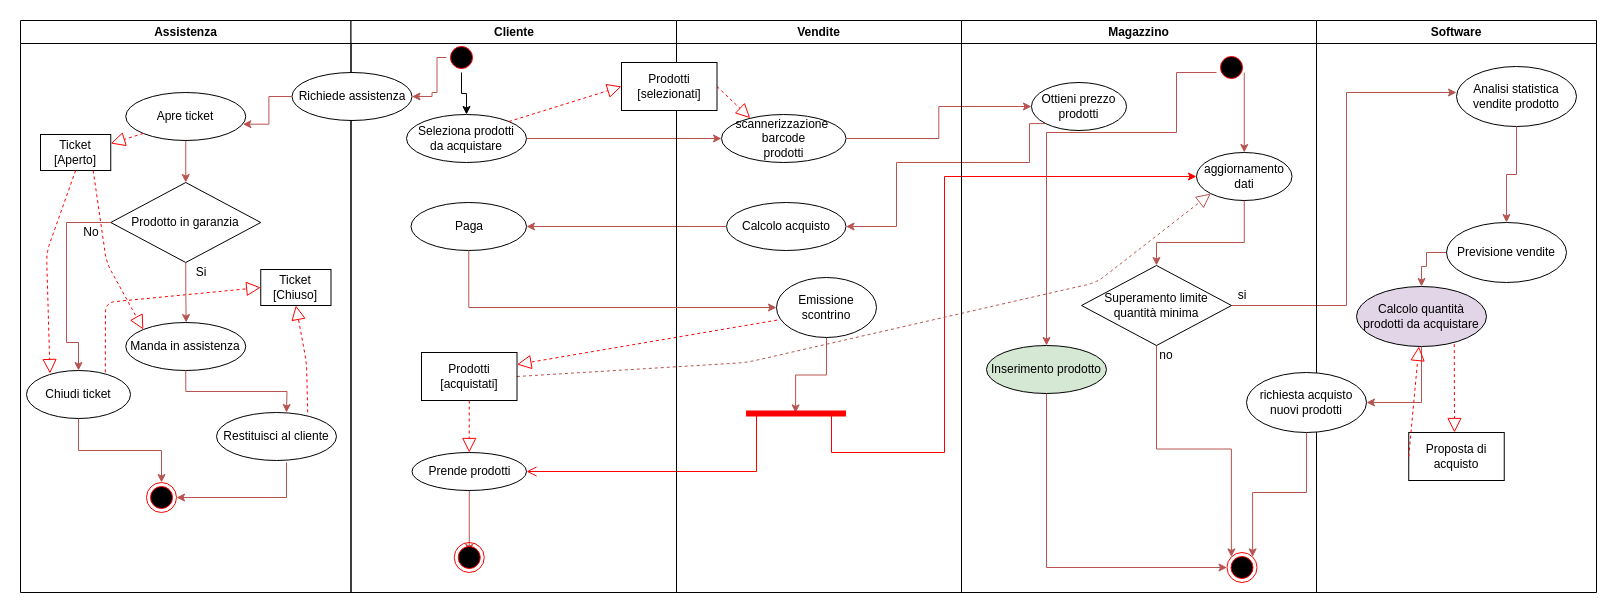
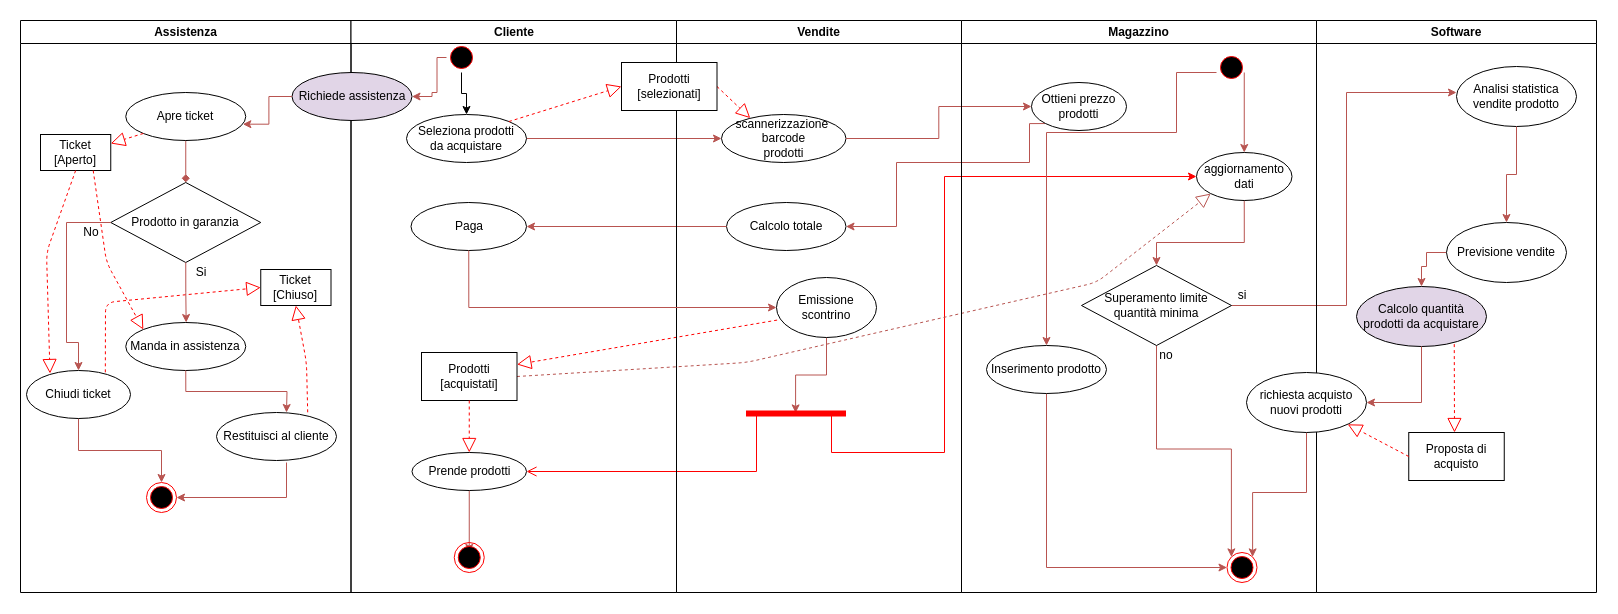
node "Richiede assistenza": fillcolor #ffffff -> #e1d5e7
edge "Apre ticket" -> "Prodotto in garanzia": arrowhead classic -> diamond
node "Calcolo acquisto": label "Calcolo acquisto" -> "Calcolo totale"
node "Inserimento prodotto": fillcolor #d5e8d4 -> #ffffff
edge "Proposta di acquisto" -> "Calcolo quantità prodotti da acquistare": now "Proposta di acquisto" -> "richiesta acquisto nuovi prodotti"
